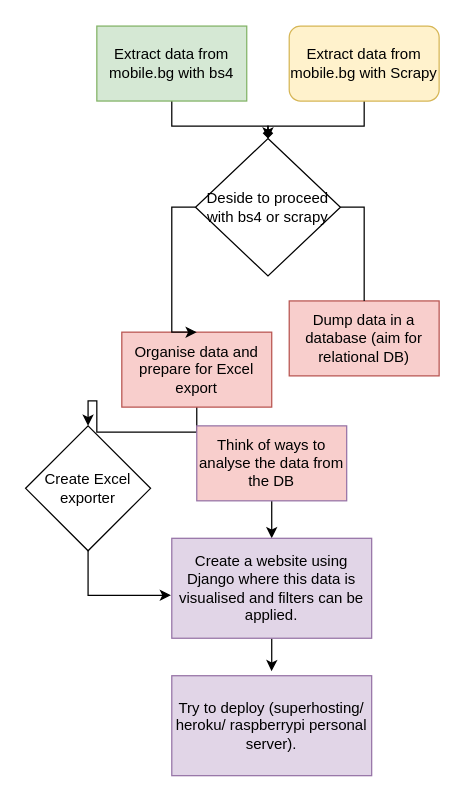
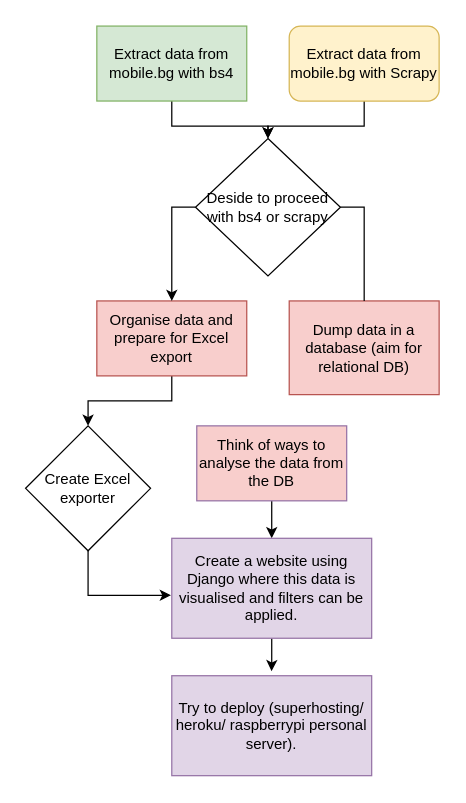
edge "Extract data from mobile.bg with Scrapy" -> "Deside to proceed with bs4 or scrapy": arrowhead diamond -> classic
node "Dump data in a database (aim for relational DB)": size 150x75 -> 150x94
node "Organise data and prepare for Excel export": moved (197, 369) -> (172, 338)
